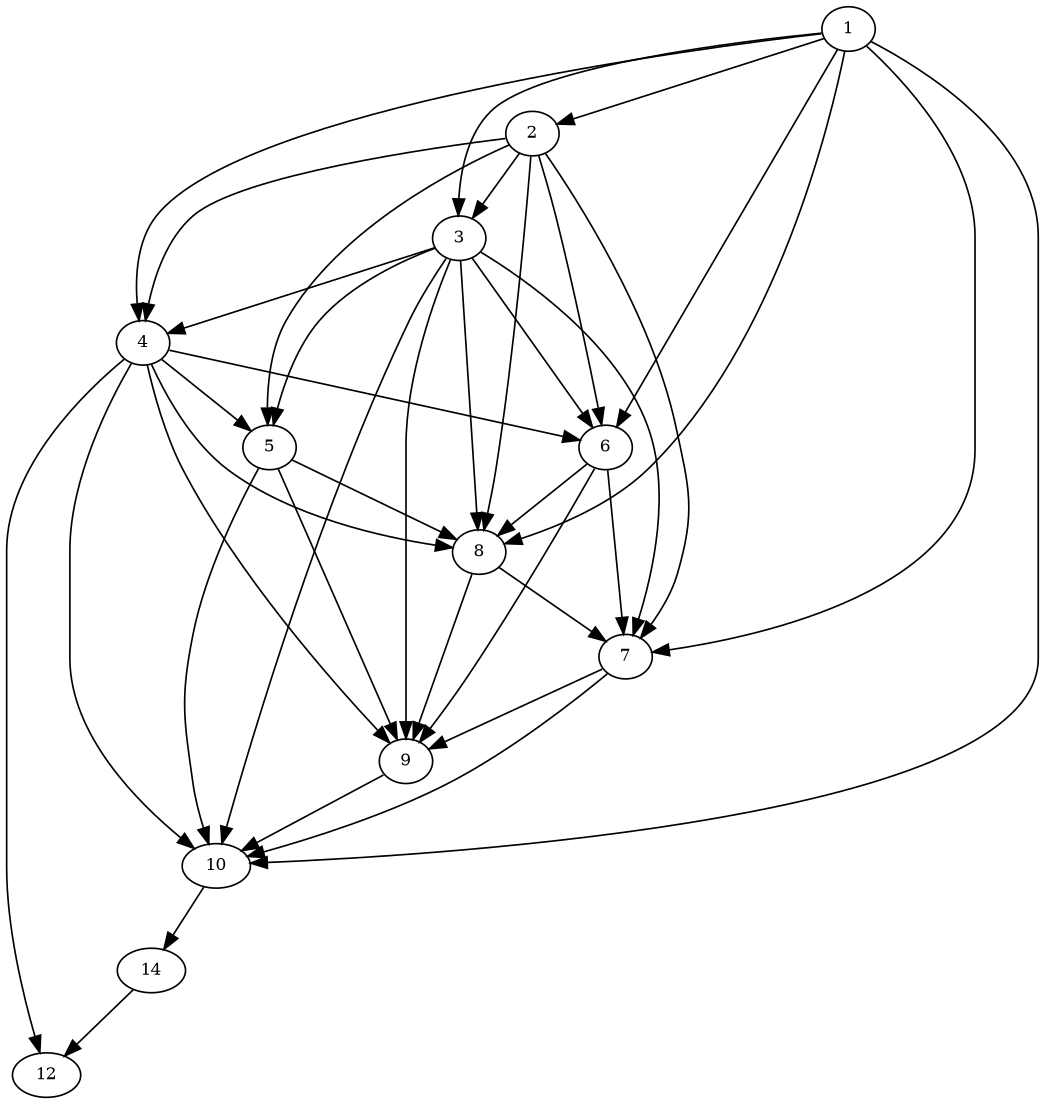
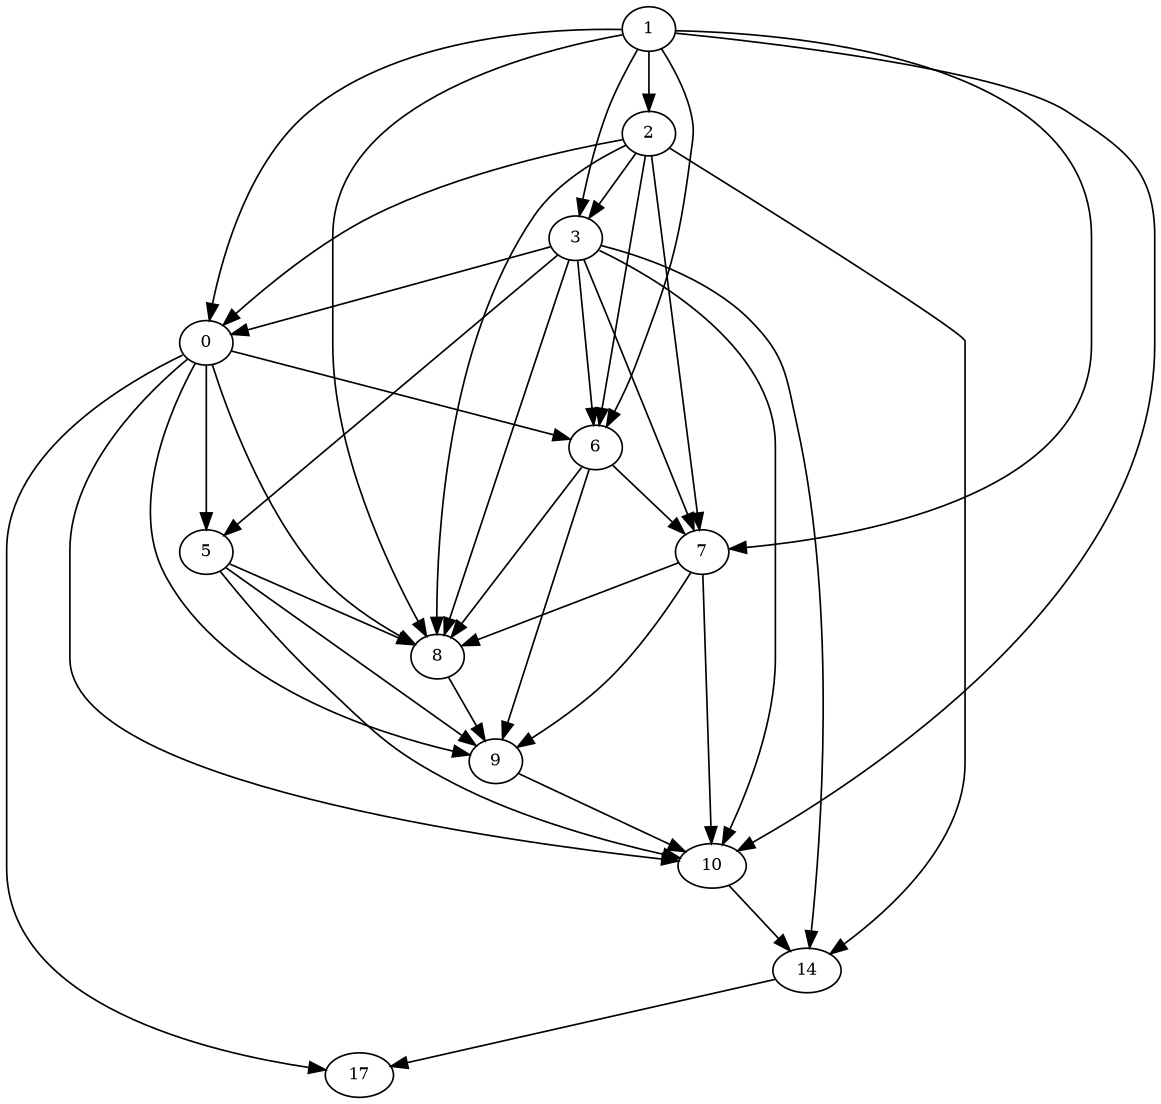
edge "2" -> "5": now "2" -> "14"
node "4": label "4" -> "0"
edge "3" -> "9": now "3" -> "14"
edge "8" -> "7": reversed
node "12": label "12" -> "17"
